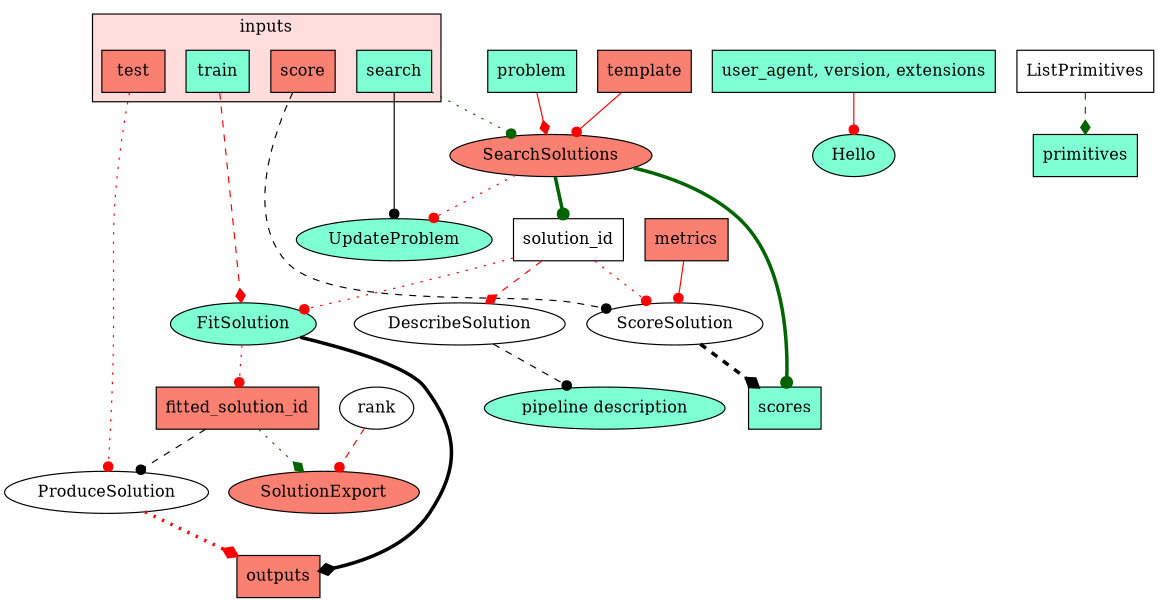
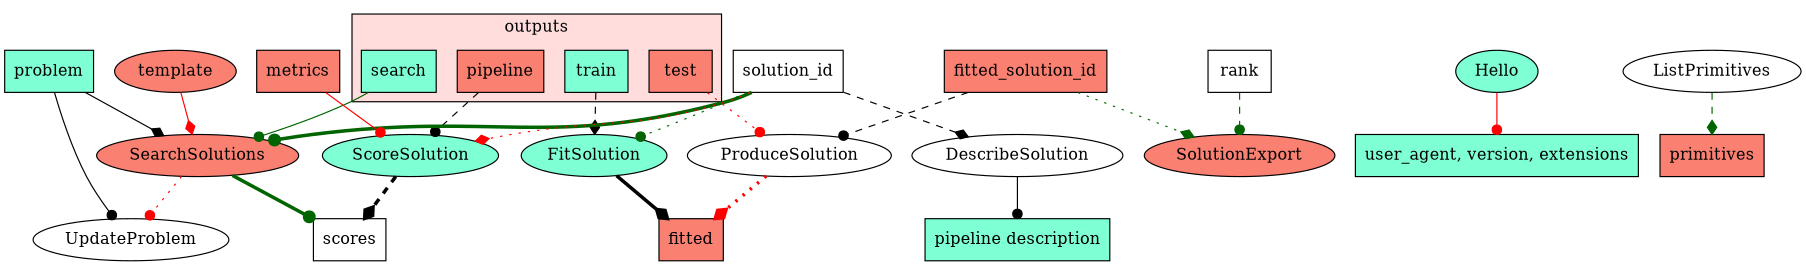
cluster "inputs": label "inputs" -> "outputs"
node "score": label "score" -> "pipeline"
node "template": shape box -> ellipse
node "ListPrimitives": shape box -> ellipse
edge "problem" -> "SearchSolutions": color red -> black
edge "user_agent, version, extensions" -> "Hello": reversed
edge "template" -> "SearchSolutions": arrowhead dot -> diamond
edge "search" -> "SearchSolutions": style dotted -> solid
edge "search" -> "UpdateProblem": now "problem" -> "UpdateProblem"
node "primitives": fillcolor aquamarine -> salmon
edge "train" -> "FitSolution": color red -> black
edge "SearchSolutions" -> "solution_id": reversed
node "UpdateProblem": fillcolor aquamarine -> white
edge "solution_id" -> "DescribeSolution": color red -> black
edge "solution_id" -> "ScoreSolution": arrowhead dot -> diamond
edge "solution_id" -> "FitSolution": color red -> darkgreen
node "ScoreSolution": fillcolor white -> aquamarine
edge "FitSolution" -> "fitted_solution_id": removed
edge "DescribeSolution" -> "pipeline description": style dashed -> solid
node "rank": shape ellipse -> box
node "pipeline description": shape ellipse -> box
node "scores": fillcolor aquamarine -> white
edge "rank" -> "SolutionExport": color red -> darkgreen
node "outputs": label "outputs" -> "fitted"
